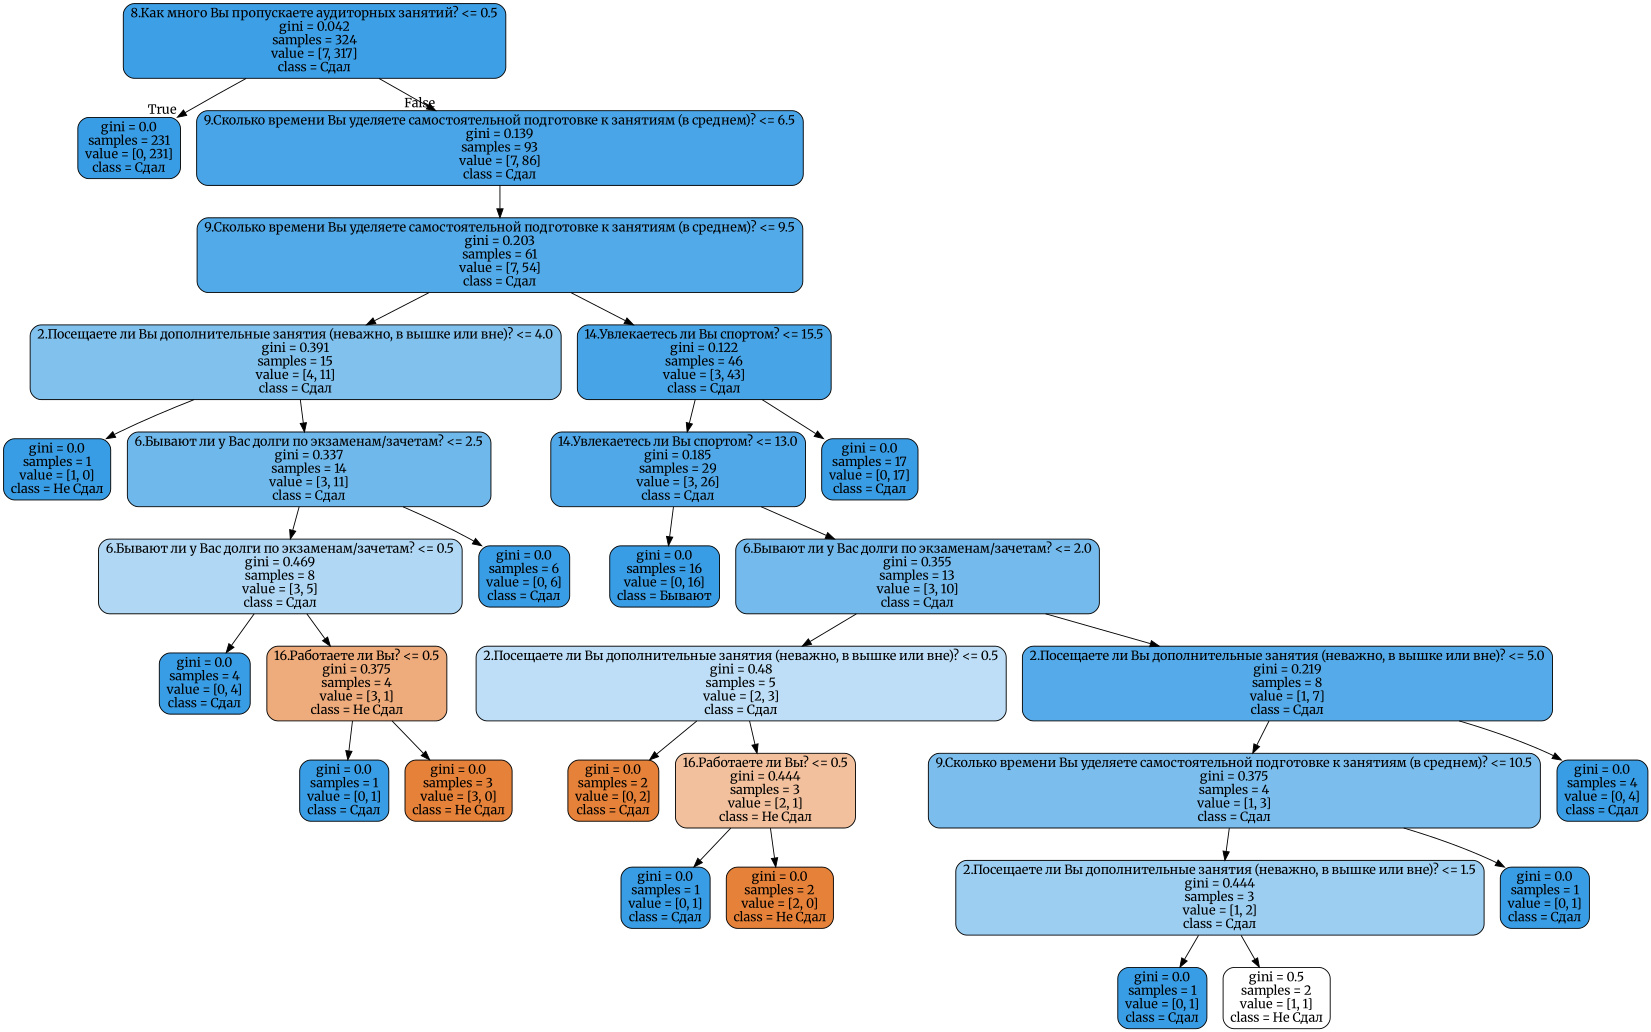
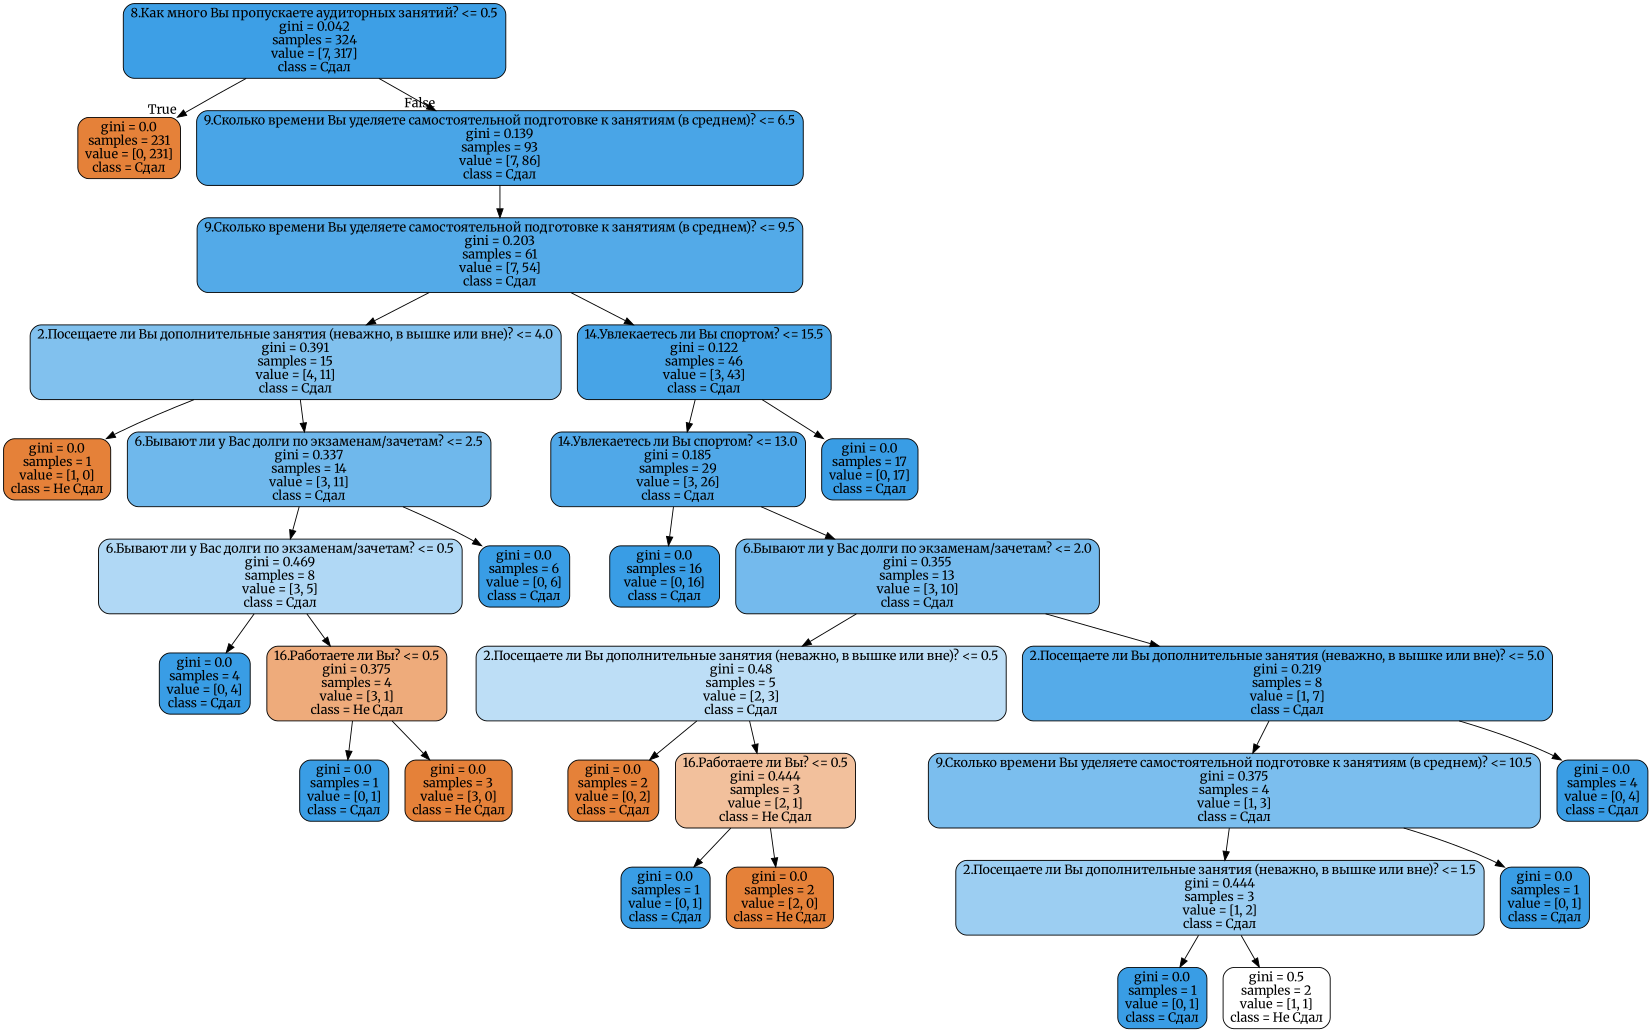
node "gini = 0.0 samples = 231 value = [0, 231] class = Сдал": fillcolor #399de5 -> #e58139
node "gini = 0.0 samples = 1 value = [1, 0] class = Не Сдал": fillcolor #399de5 -> #e58139
node "gini = 0.0 samples = 16 value = [0, 16] class = Бывают": label "gini = 0.0 samples = 16 value = [0, 16] class = Бывают" -> "gini = 0.0 samples = 16 value = [0, 16] class = Сдал"
